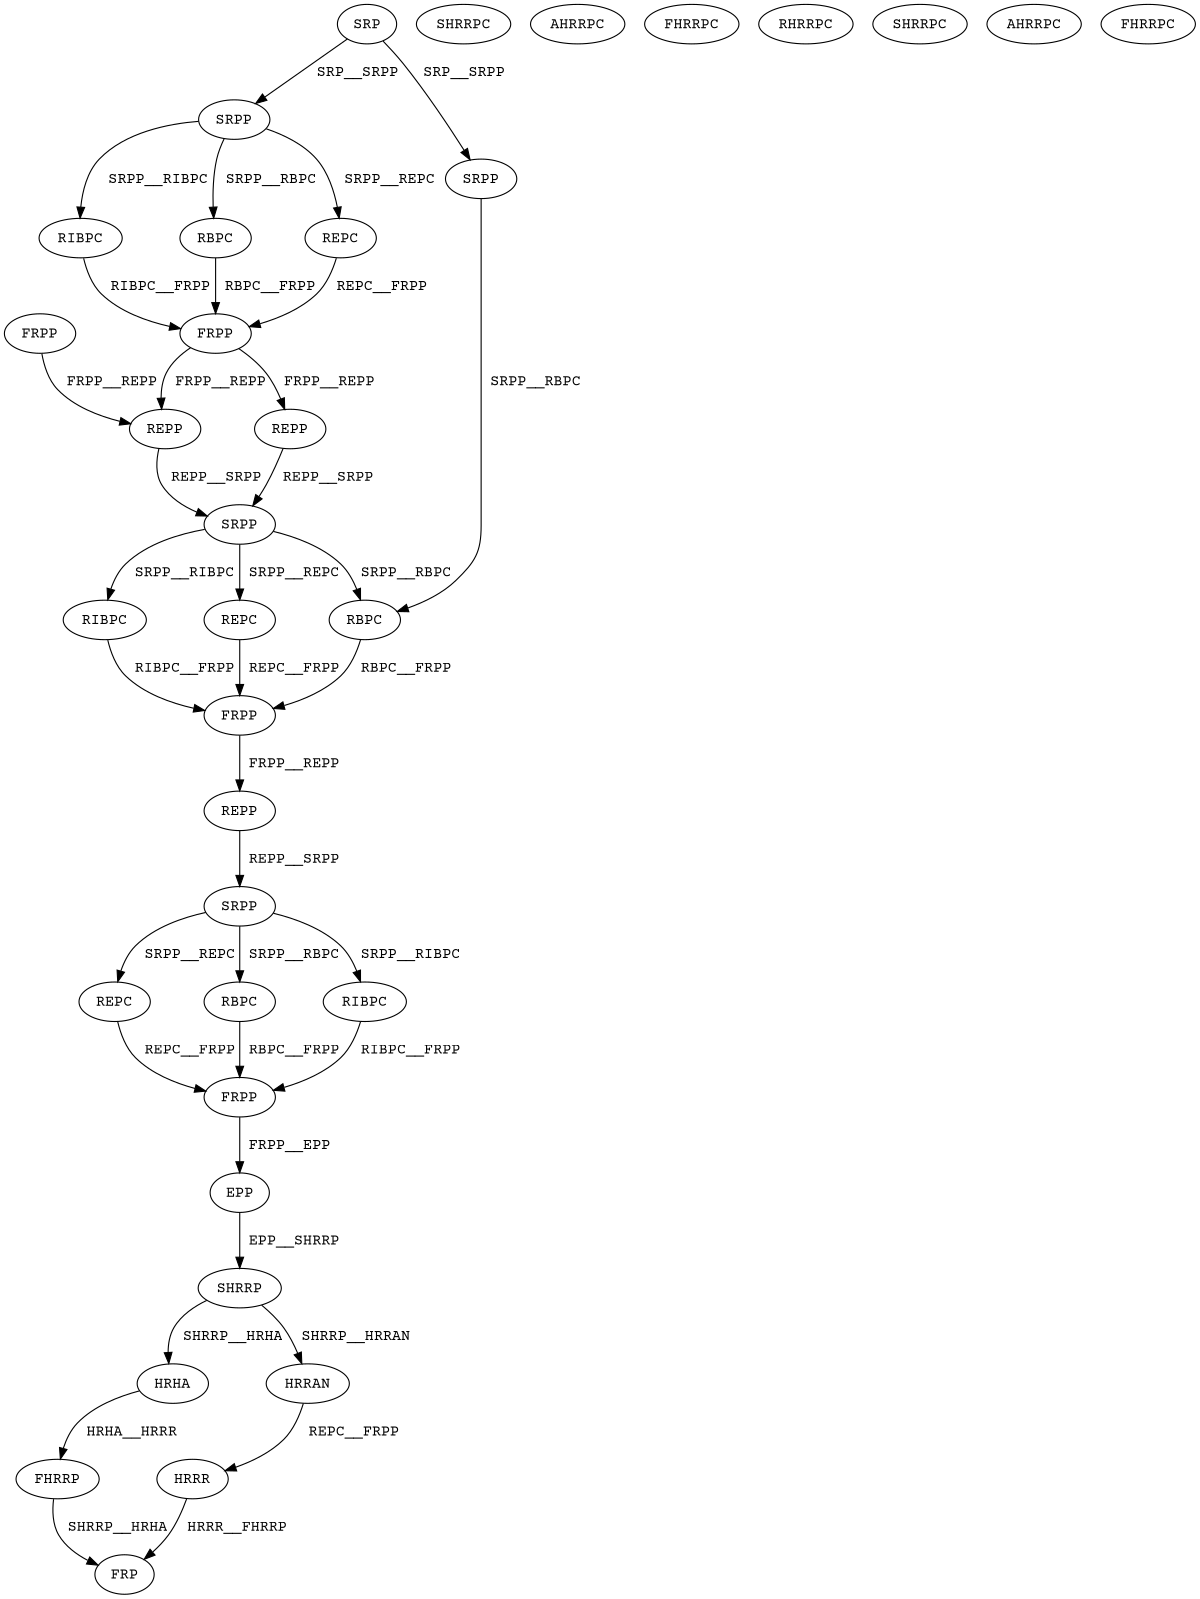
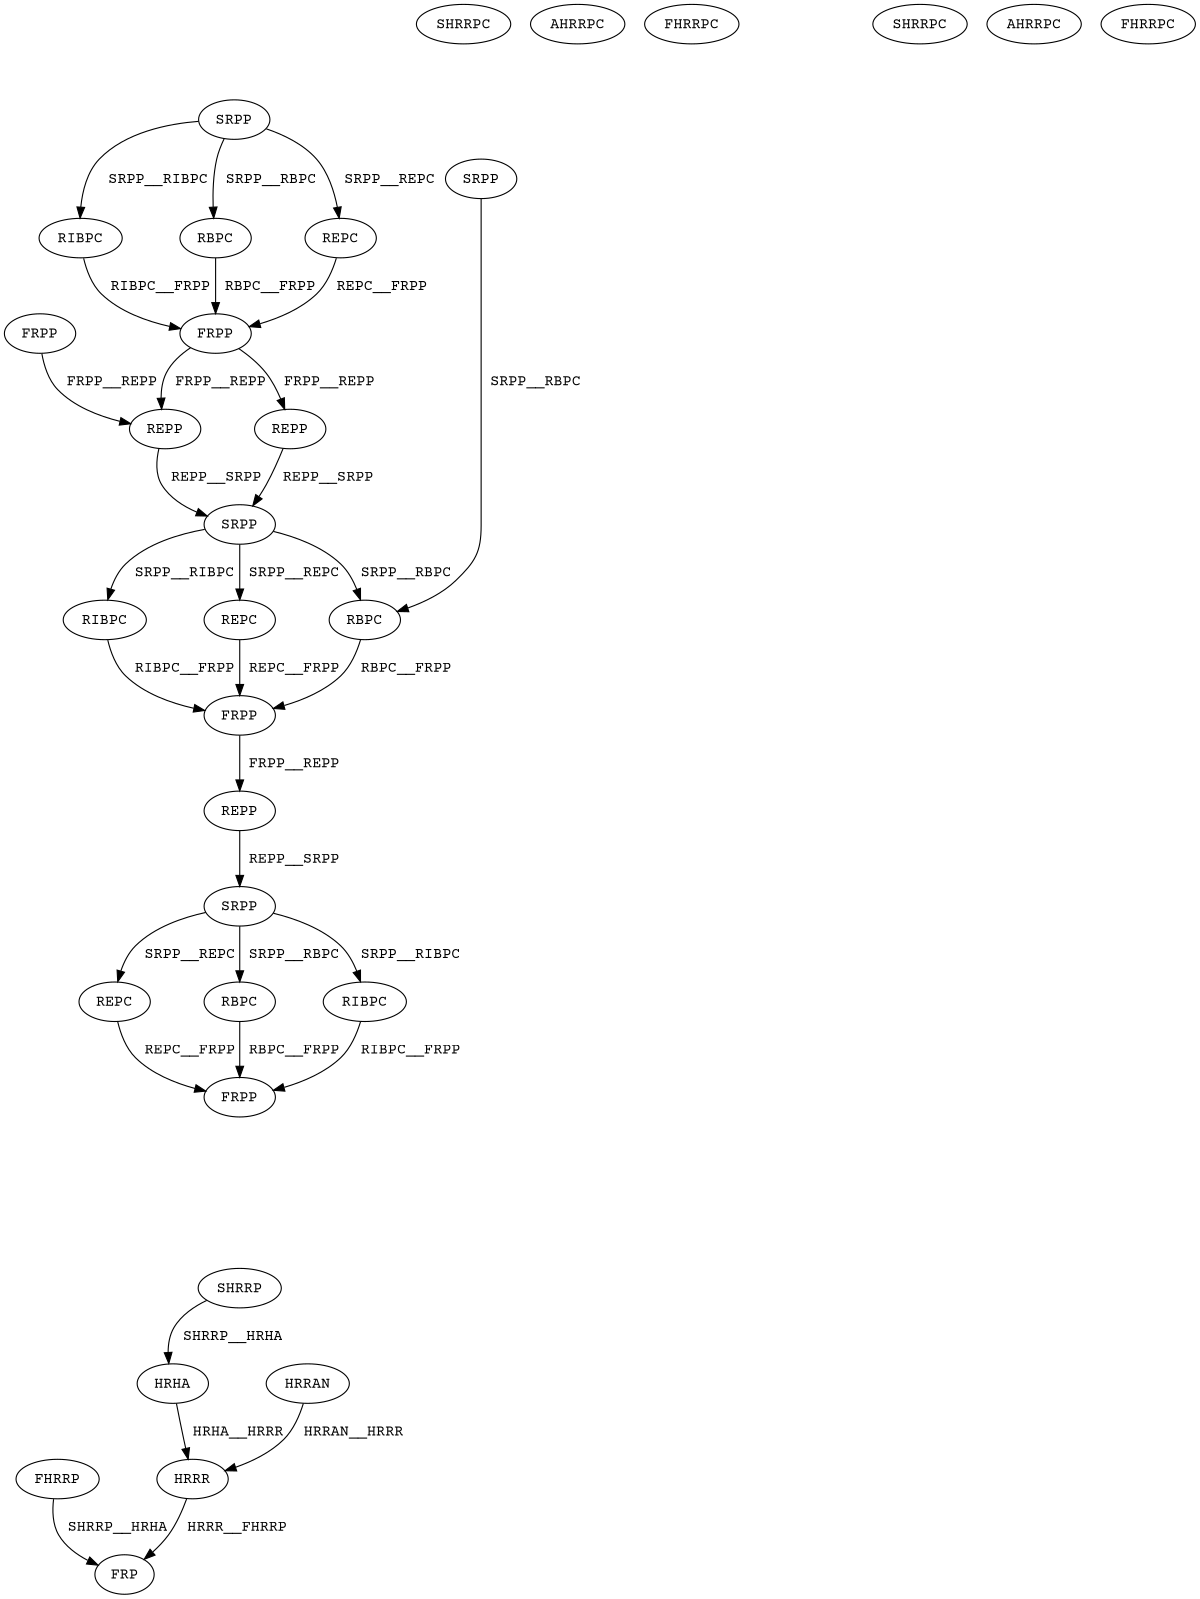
node "SRP": removed
node "RHRRPC": removed
node "EPP": removed
edge "SHRRP" -> "HRRAN": removed, label "SHRRP__HRRAN"
edge "HRHA" -> "FHRRP": now "HRHA" -> "HRRR"
edge "HRRAN" -> "HRRR": label " REPC__FRPP" -> " HRRAN__HRRR"
